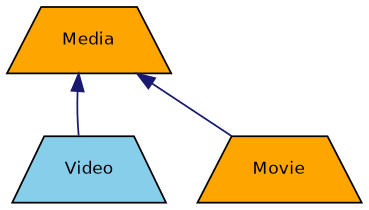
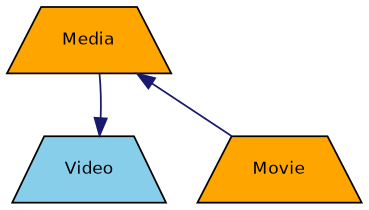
edge "Video" -> "Media": reversed
